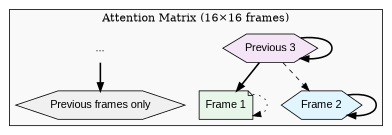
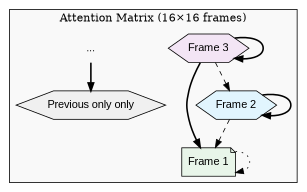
node "Previous 3": label "Previous 3" -> "Frame 3"
node "Previous frames only": label "Previous frames only" -> "Previous only only"
edge "Frame 2" -> "Frame 1": added
